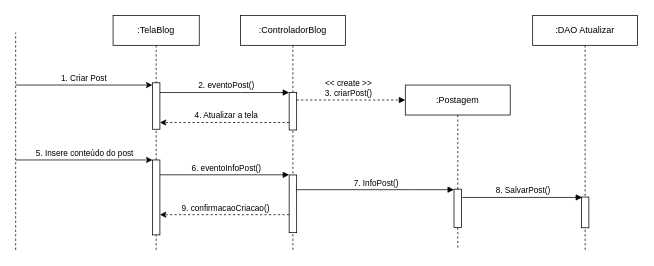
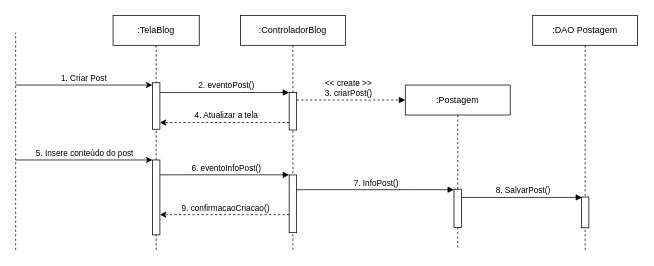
node ":DAO Atualizar": label ":DAO Atualizar" -> ":DAO Postagem"
